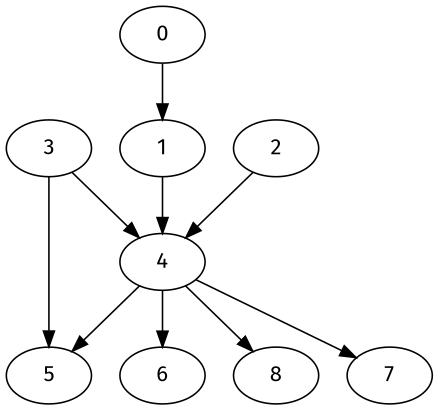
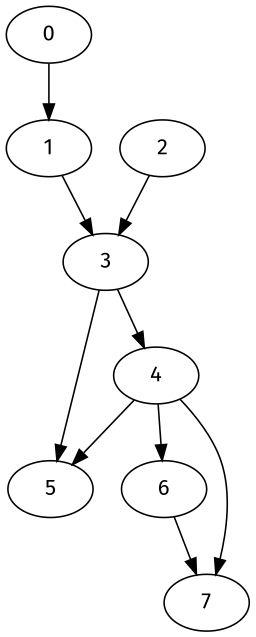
edge "1" -> "4": now "1" -> "3"
edge "2" -> "4": now "2" -> "3"
node "8": removed
edge "6" -> "7": added
